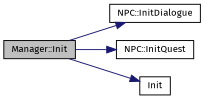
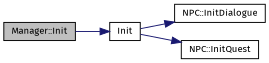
edge "Manager::Init" -> "NPC::InitDialogue": now "Init" -> "NPC::InitDialogue"
edge "Manager::Init" -> "NPC::InitQuest": now "Init" -> "NPC::InitQuest"
